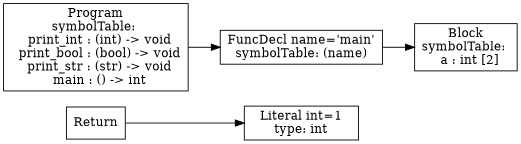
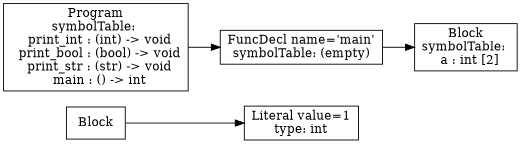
node "FuncDecl name='main' symbolTable: (name)": label "FuncDecl name='main' symbolTable: (name)" -> "FuncDecl name='main' symbolTable: (empty)"
node "Return": label "Return" -> "Block"
node "Literal int=1 type: int": label "Literal int=1 type: int" -> "Literal value=1 type: int"
